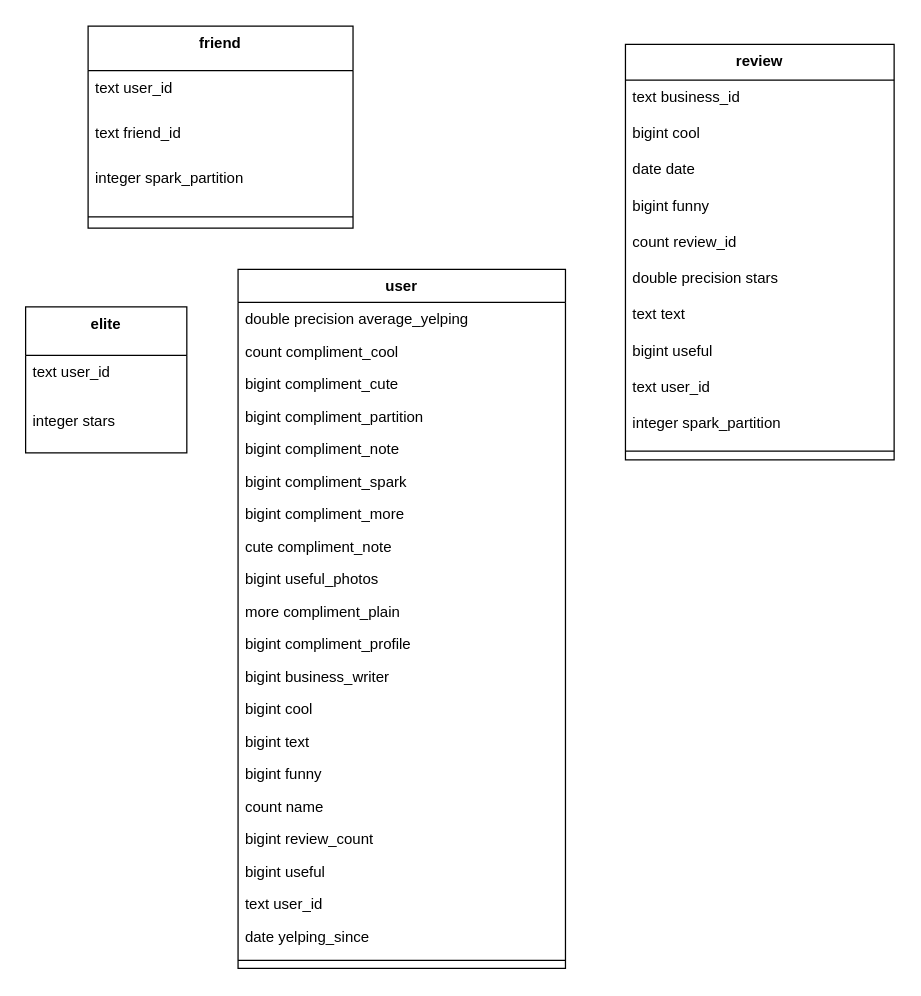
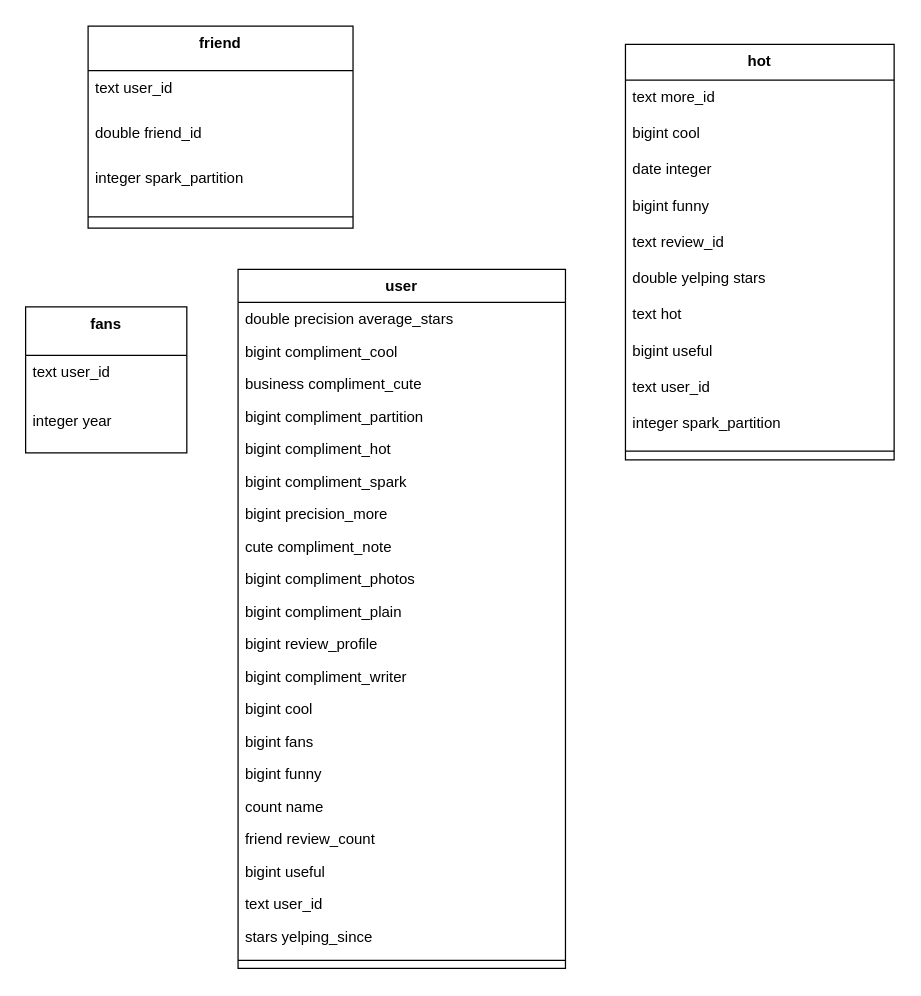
node "review": label "review" -> "hot"
node "text business_id": label "text business_id" -> "text more_id"
node "text friend_id": label "text friend_id" -> "double friend_id"
node "date date": label "date date" -> "date integer"
node "count review_id": label "count review_id" -> "text review_id"
node "double precision stars": label "double precision stars" -> "double yelping stars"
node "text text": label "text text" -> "text hot"
node "double precision average_yelping": label "double precision average_yelping" -> "double precision average_stars"
node "elite": label "elite" -> "fans"
node "count compliment_cool": label "count compliment_cool" -> "bigint compliment_cool"
node "bigint compliment_cute": label "bigint compliment_cute" -> "business compliment_cute"
node "integer stars": label "integer stars" -> "integer year"
node "bigint compliment_note": label "bigint compliment_note" -> "bigint compliment_hot"
node "bigint compliment_more": label "bigint compliment_more" -> "bigint precision_more"
node "bigint useful_photos": label "bigint useful_photos" -> "bigint compliment_photos"
node "more compliment_plain": label "more compliment_plain" -> "bigint compliment_plain"
node "bigint compliment_profile": label "bigint compliment_profile" -> "bigint review_profile"
node "bigint business_writer": label "bigint business_writer" -> "bigint compliment_writer"
node "bigint text": label "bigint text" -> "bigint fans"
node "bigint review_count": label "bigint review_count" -> "friend review_count"
node "date yelping_since": label "date yelping_since" -> "stars yelping_since"
